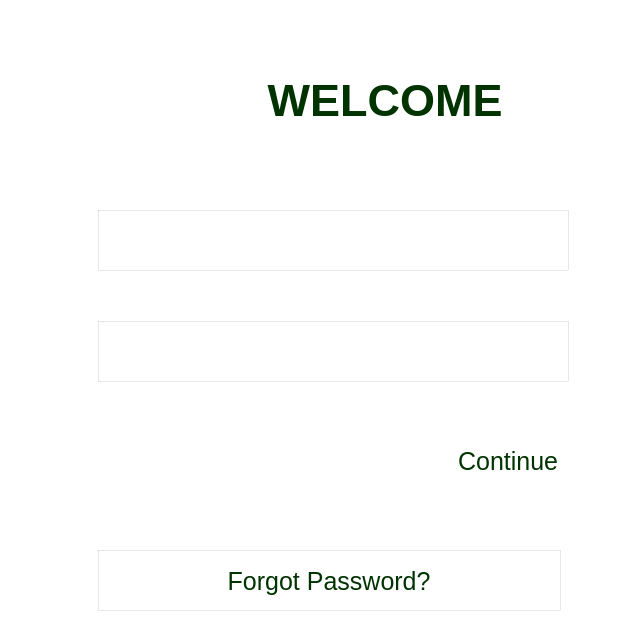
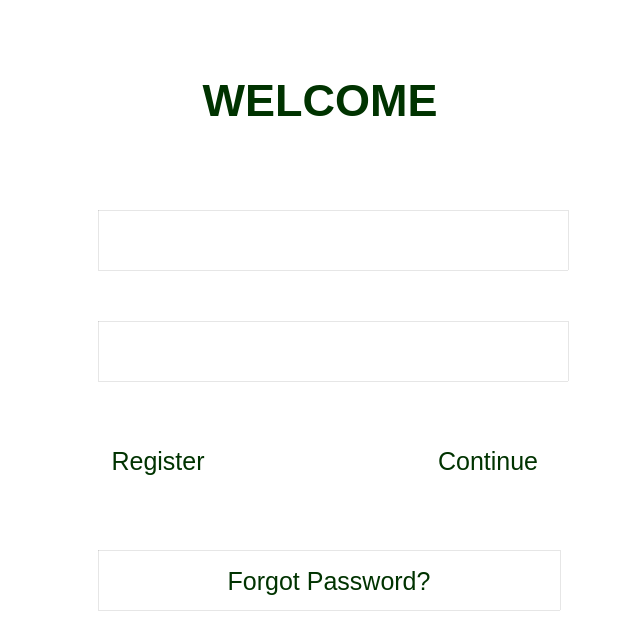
node "WELCOME": moved (386, 101) -> (321, 101)
node "Register": added
node "Continue": moved (509, 461) -> (489, 461)
